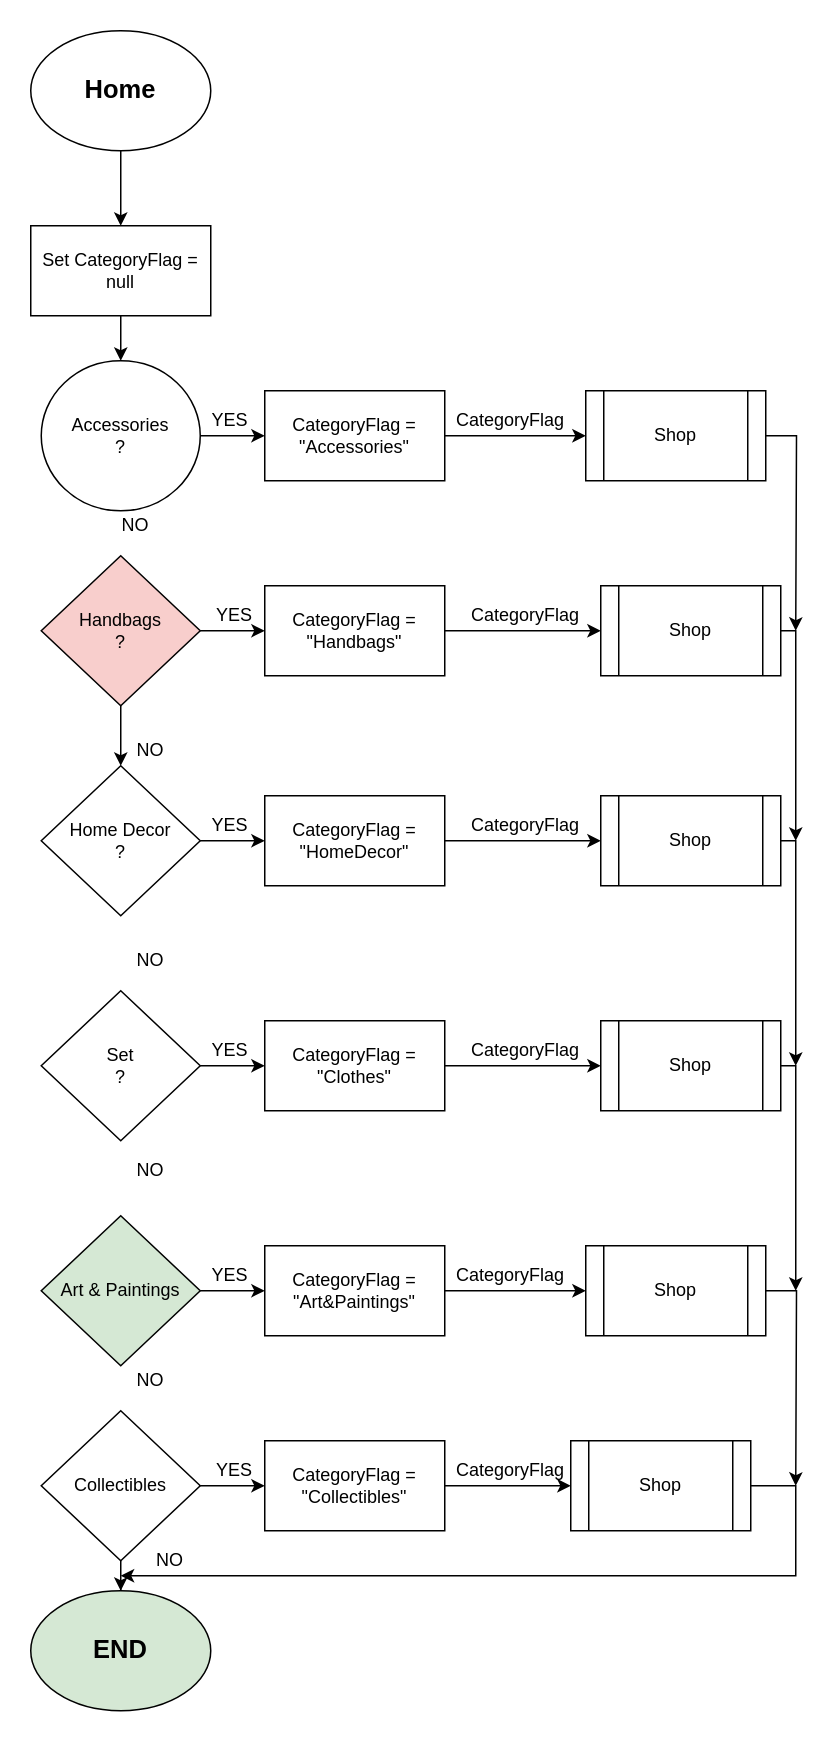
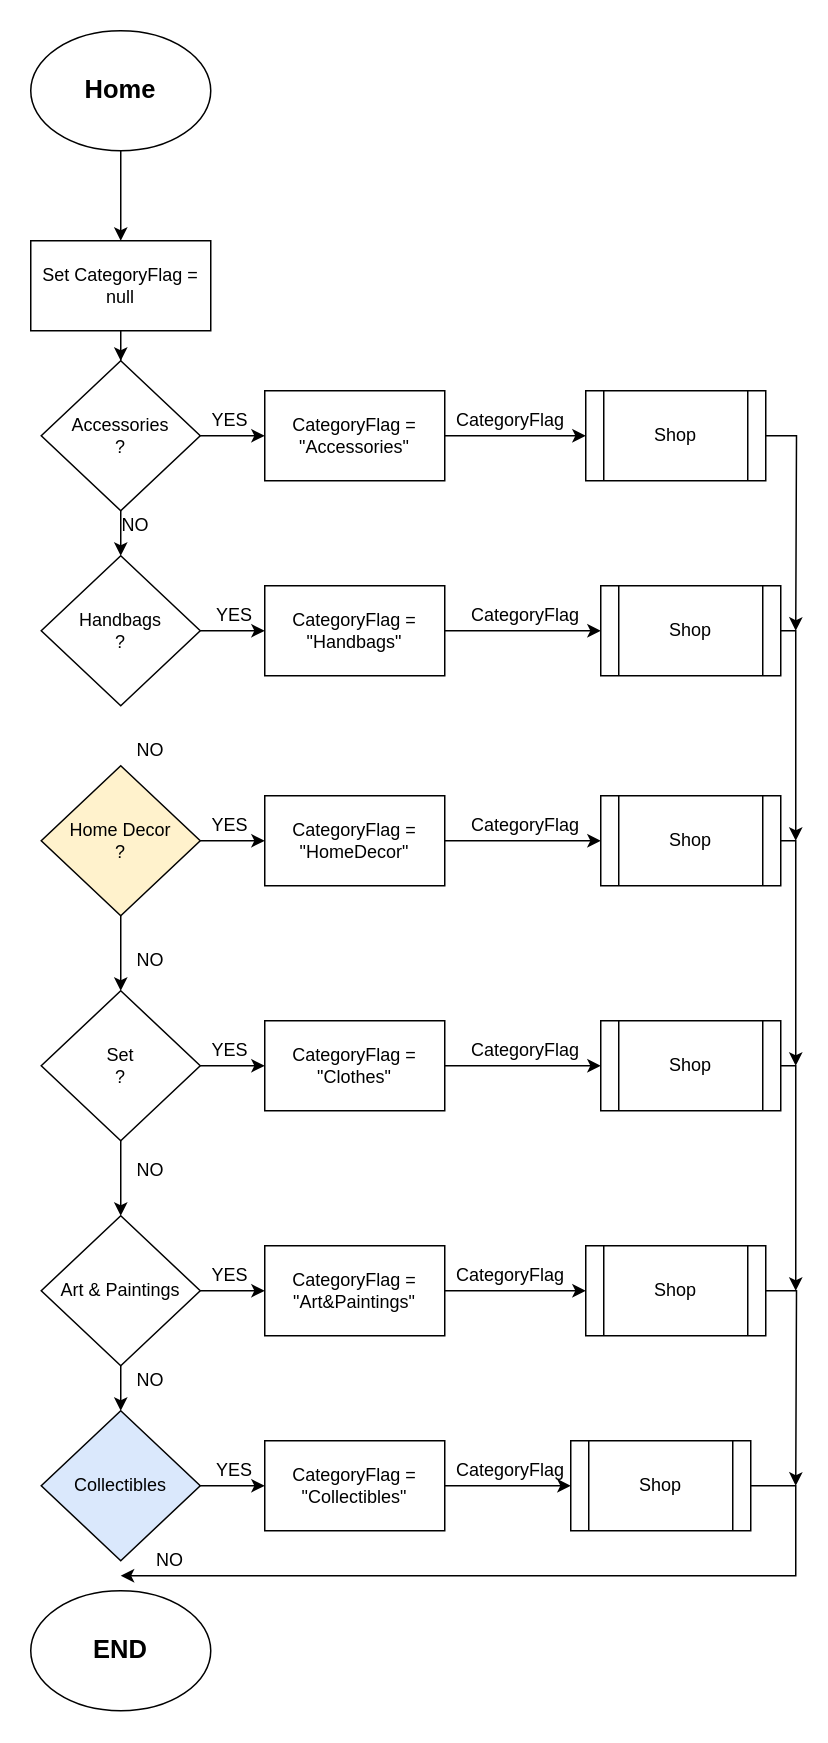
node "Set CategoryFlag = null": moved (121, 271) -> (121, 286)
node "Accessories ?": shape ellipse -> diamond
edge "Accessories ?" -> "Handbags ?": added
node "Handbags ?": fillcolor #f8cecc -> #ffffff
edge "Handbags ?" -> "Home Decor ?": removed
node "Home Decor ?": fillcolor #ffffff -> #fff2cc
edge "Home Decor ?" -> "Set ?": added
edge "Set ?" -> "Art & Paintings": added
node "Art & Paintings": fillcolor #d5e8d4 -> #ffffff
edge "Art & Paintings" -> "Collectibles": added
node "Collectibles": fillcolor #ffffff -> #dae8fc
edge "Collectibles" -> "END": removed
node "END": fillcolor #d5e8d4 -> #ffffff
